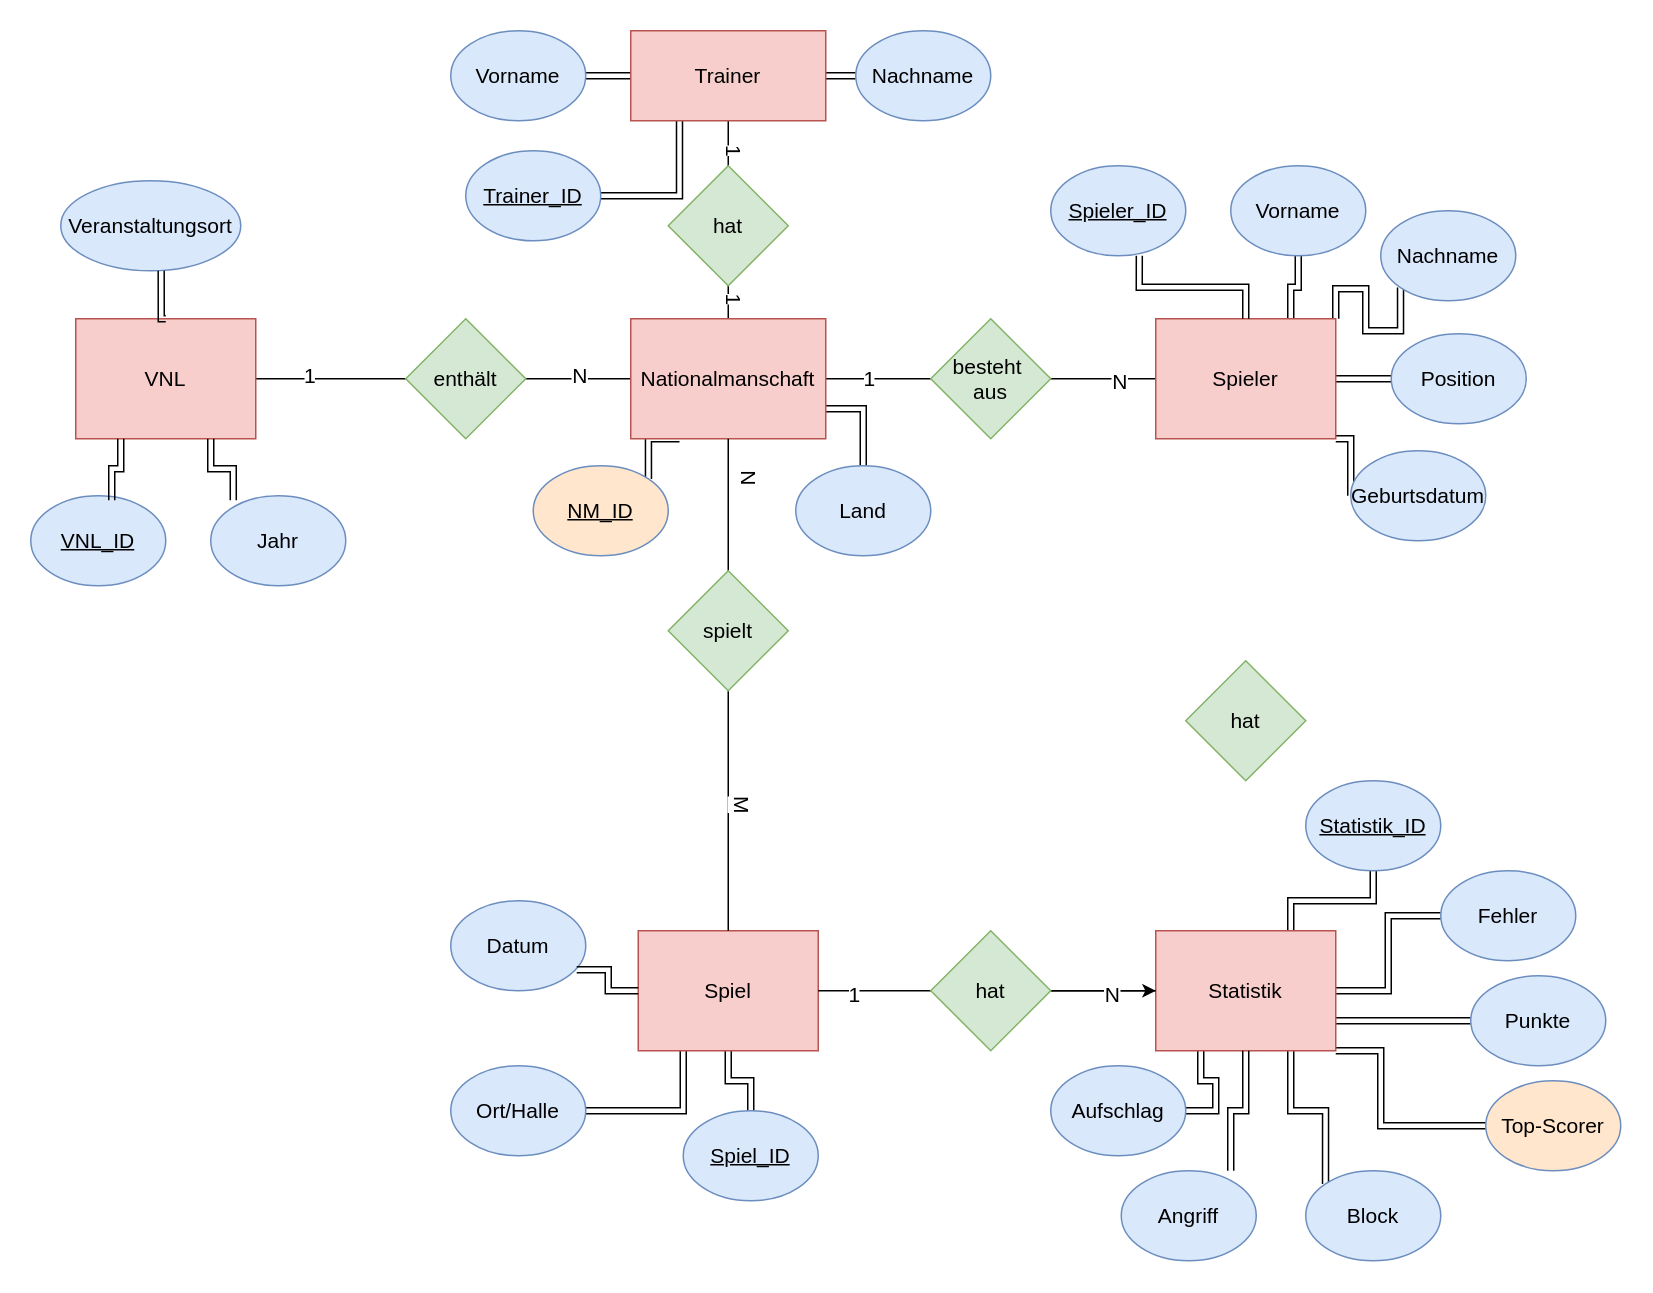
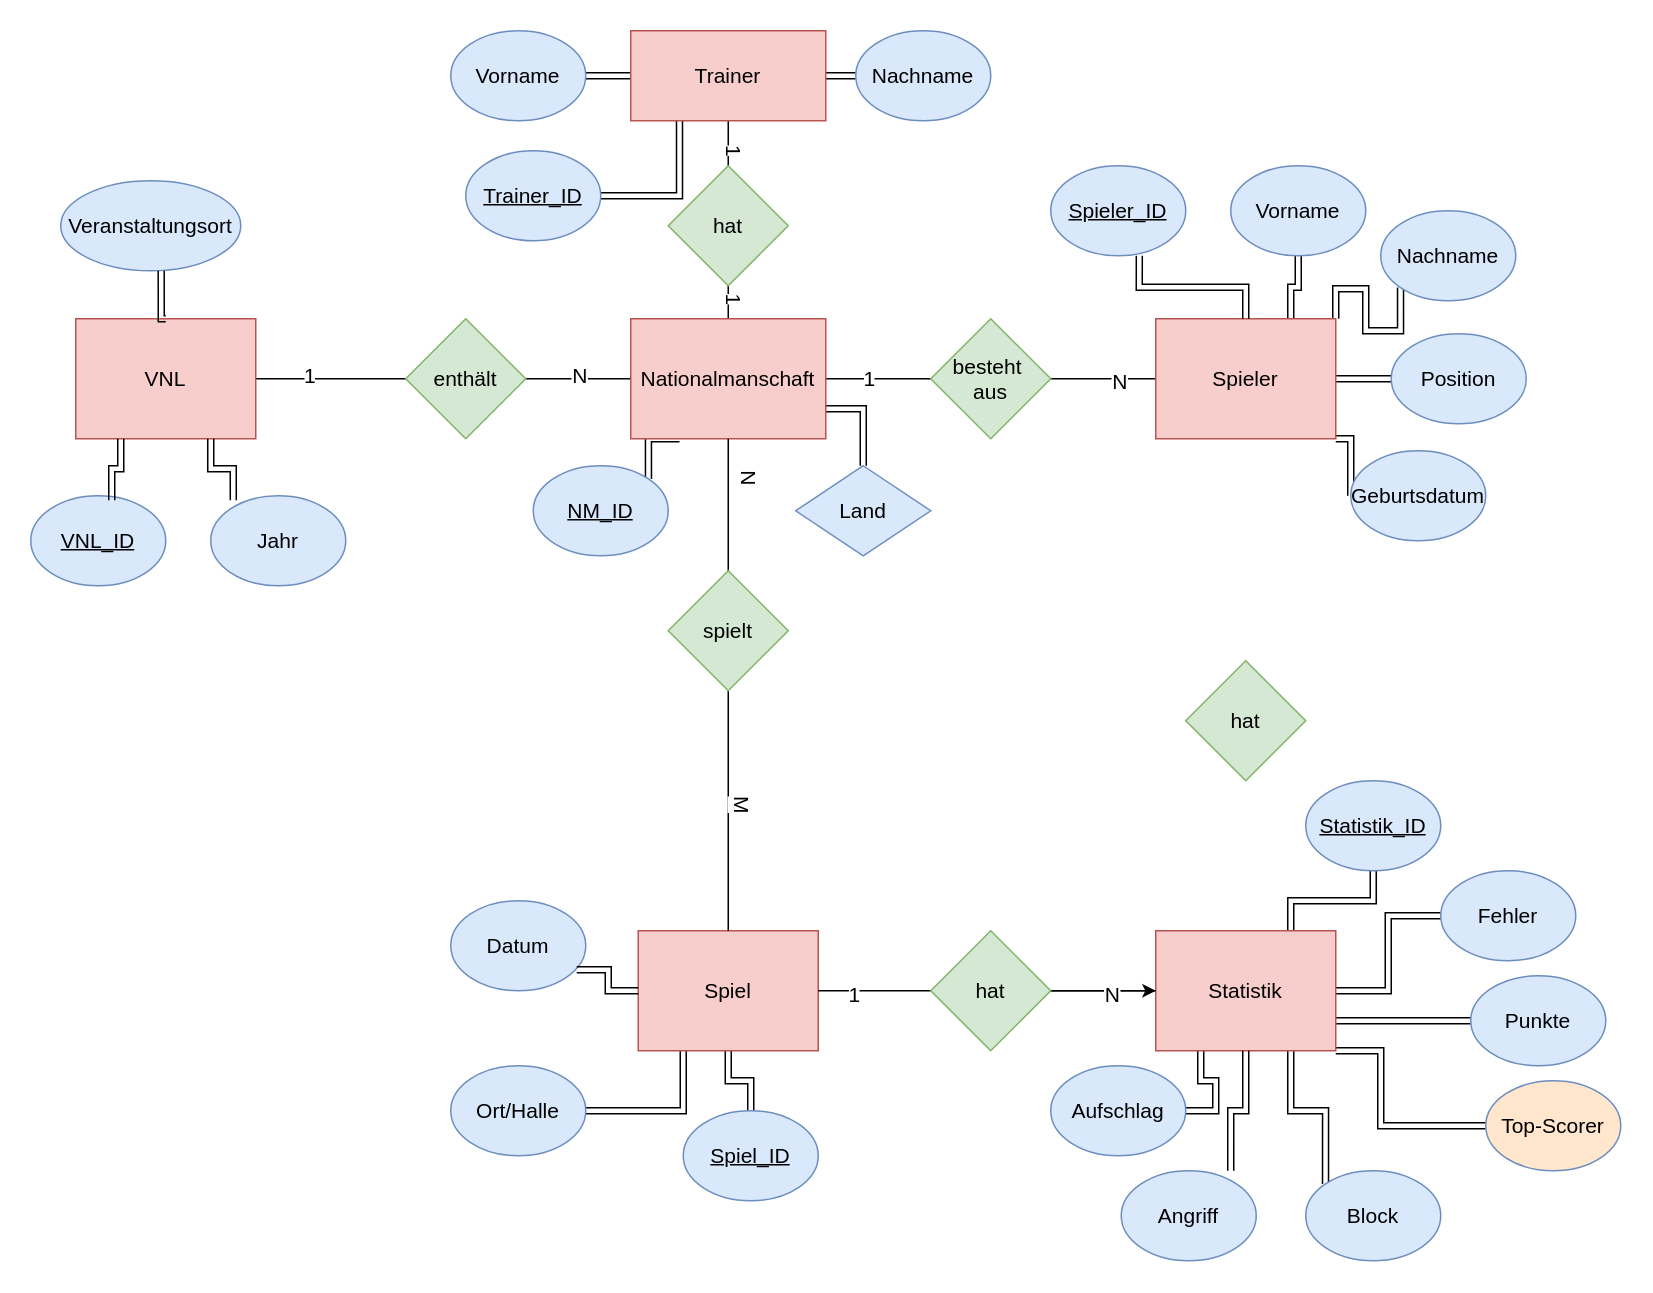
node "NM_ID": fillcolor #ffe6cc -> #dae8fc
node "Land": shape ellipse -> diamond
